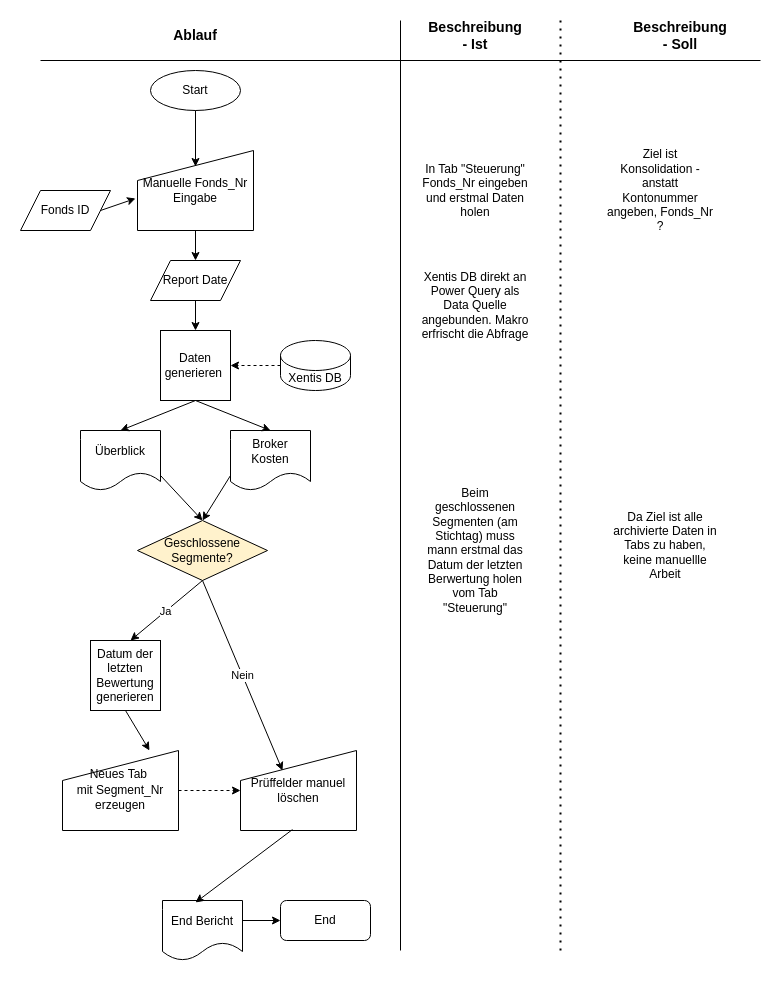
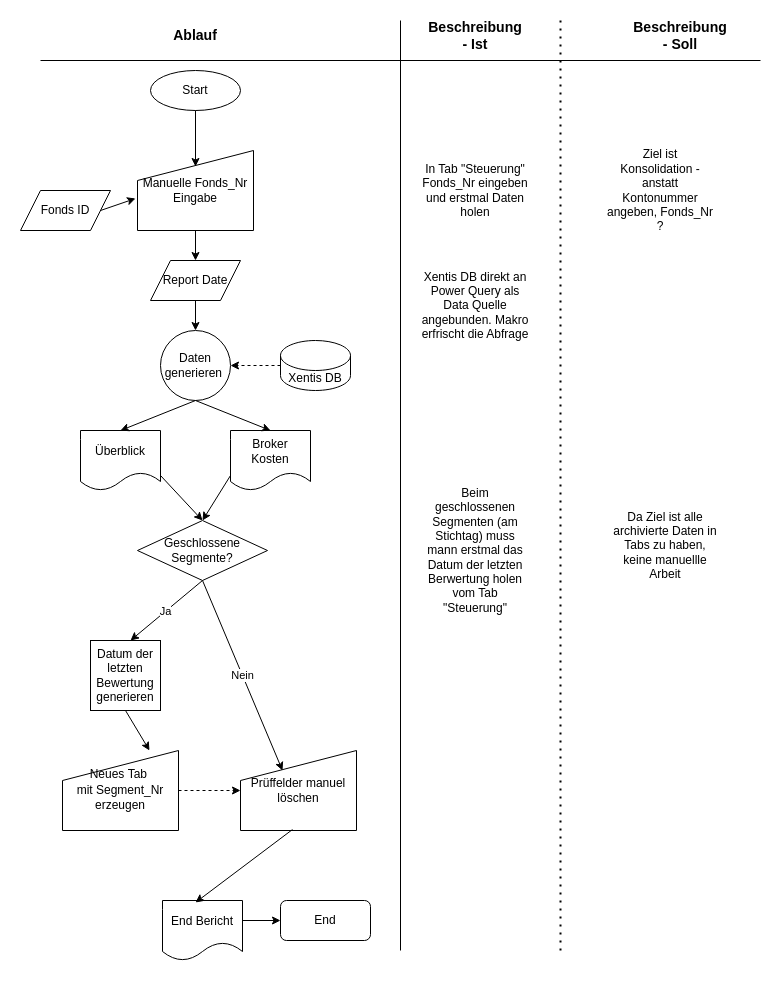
node "Daten generieren": shape rectangle -> ellipse
node "Geschlossene Segmente?": fillcolor #fff2cc -> #ffffff
